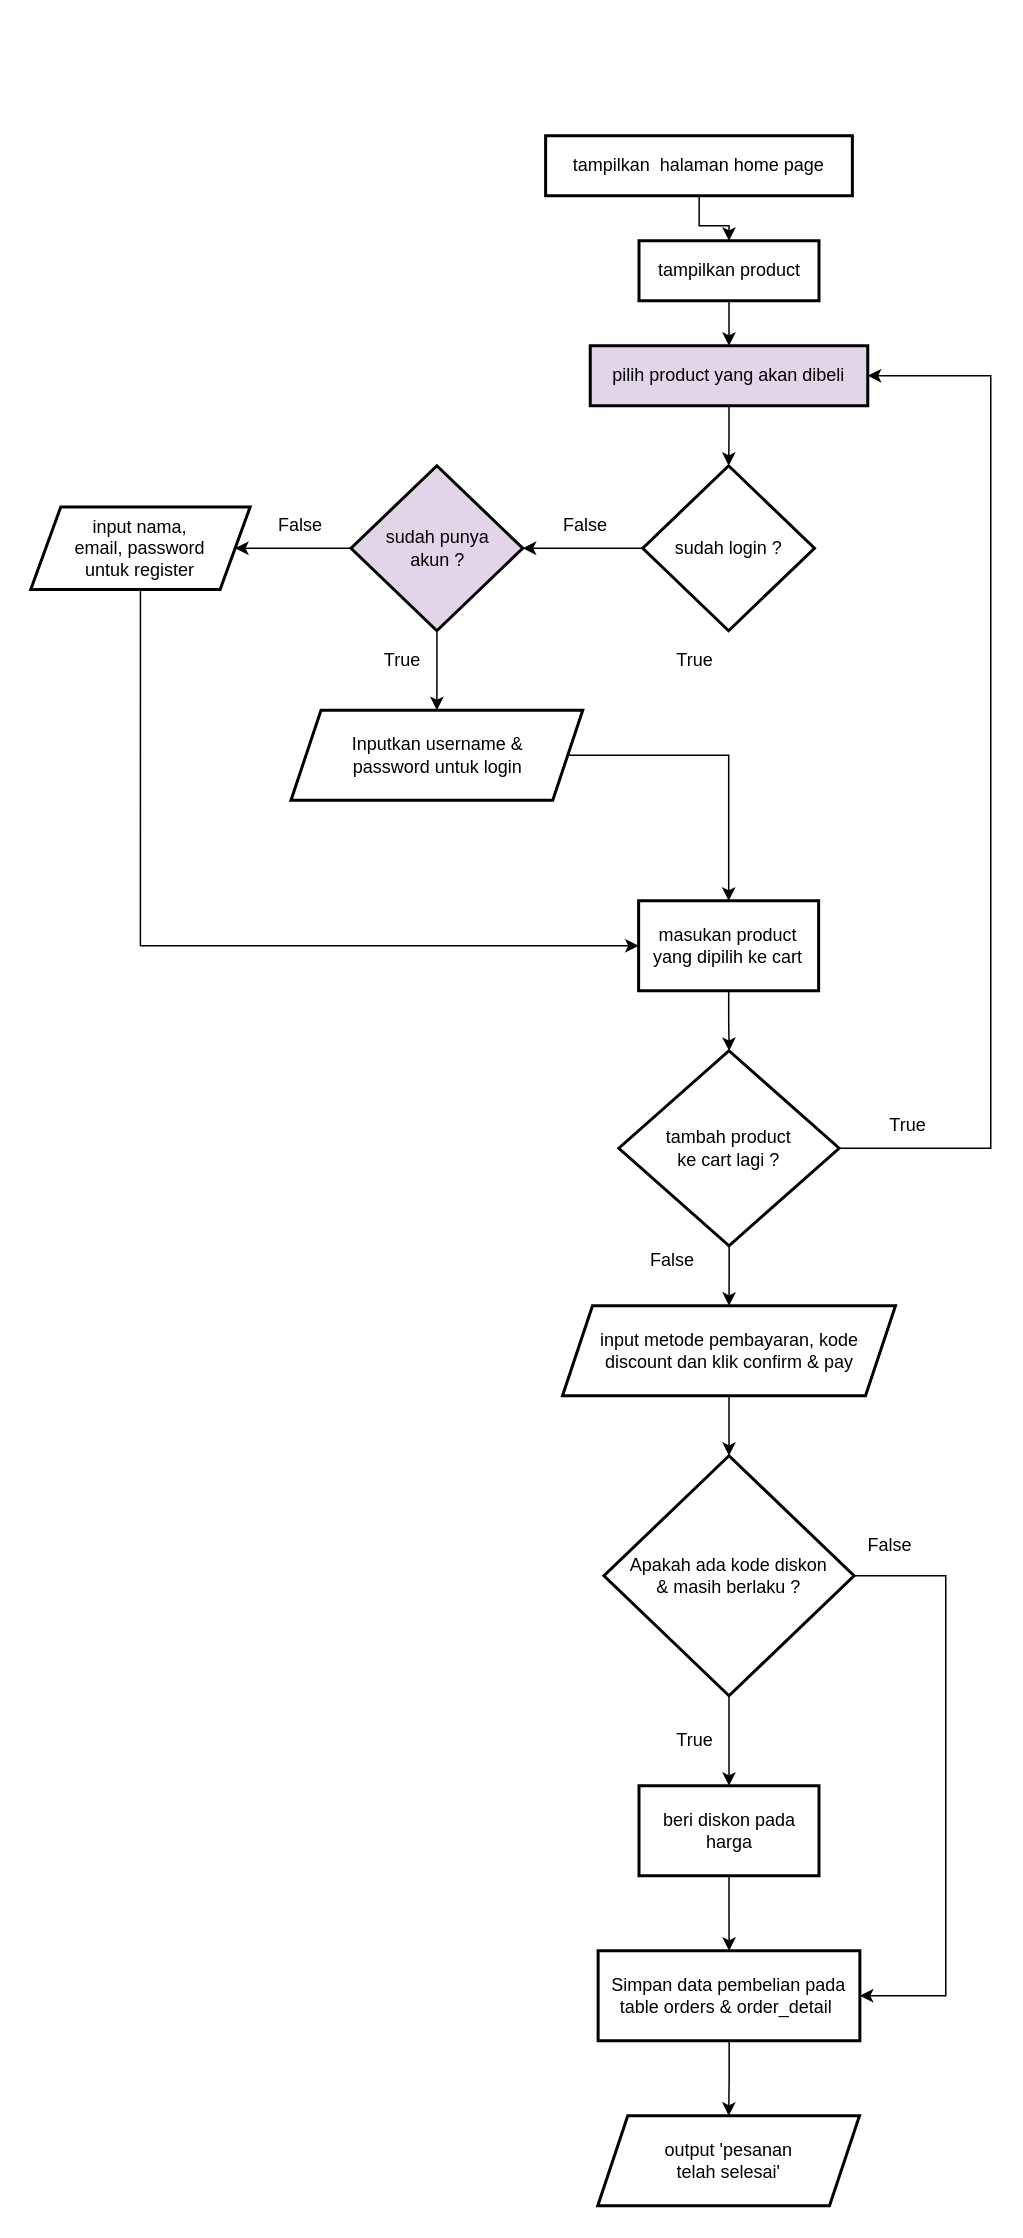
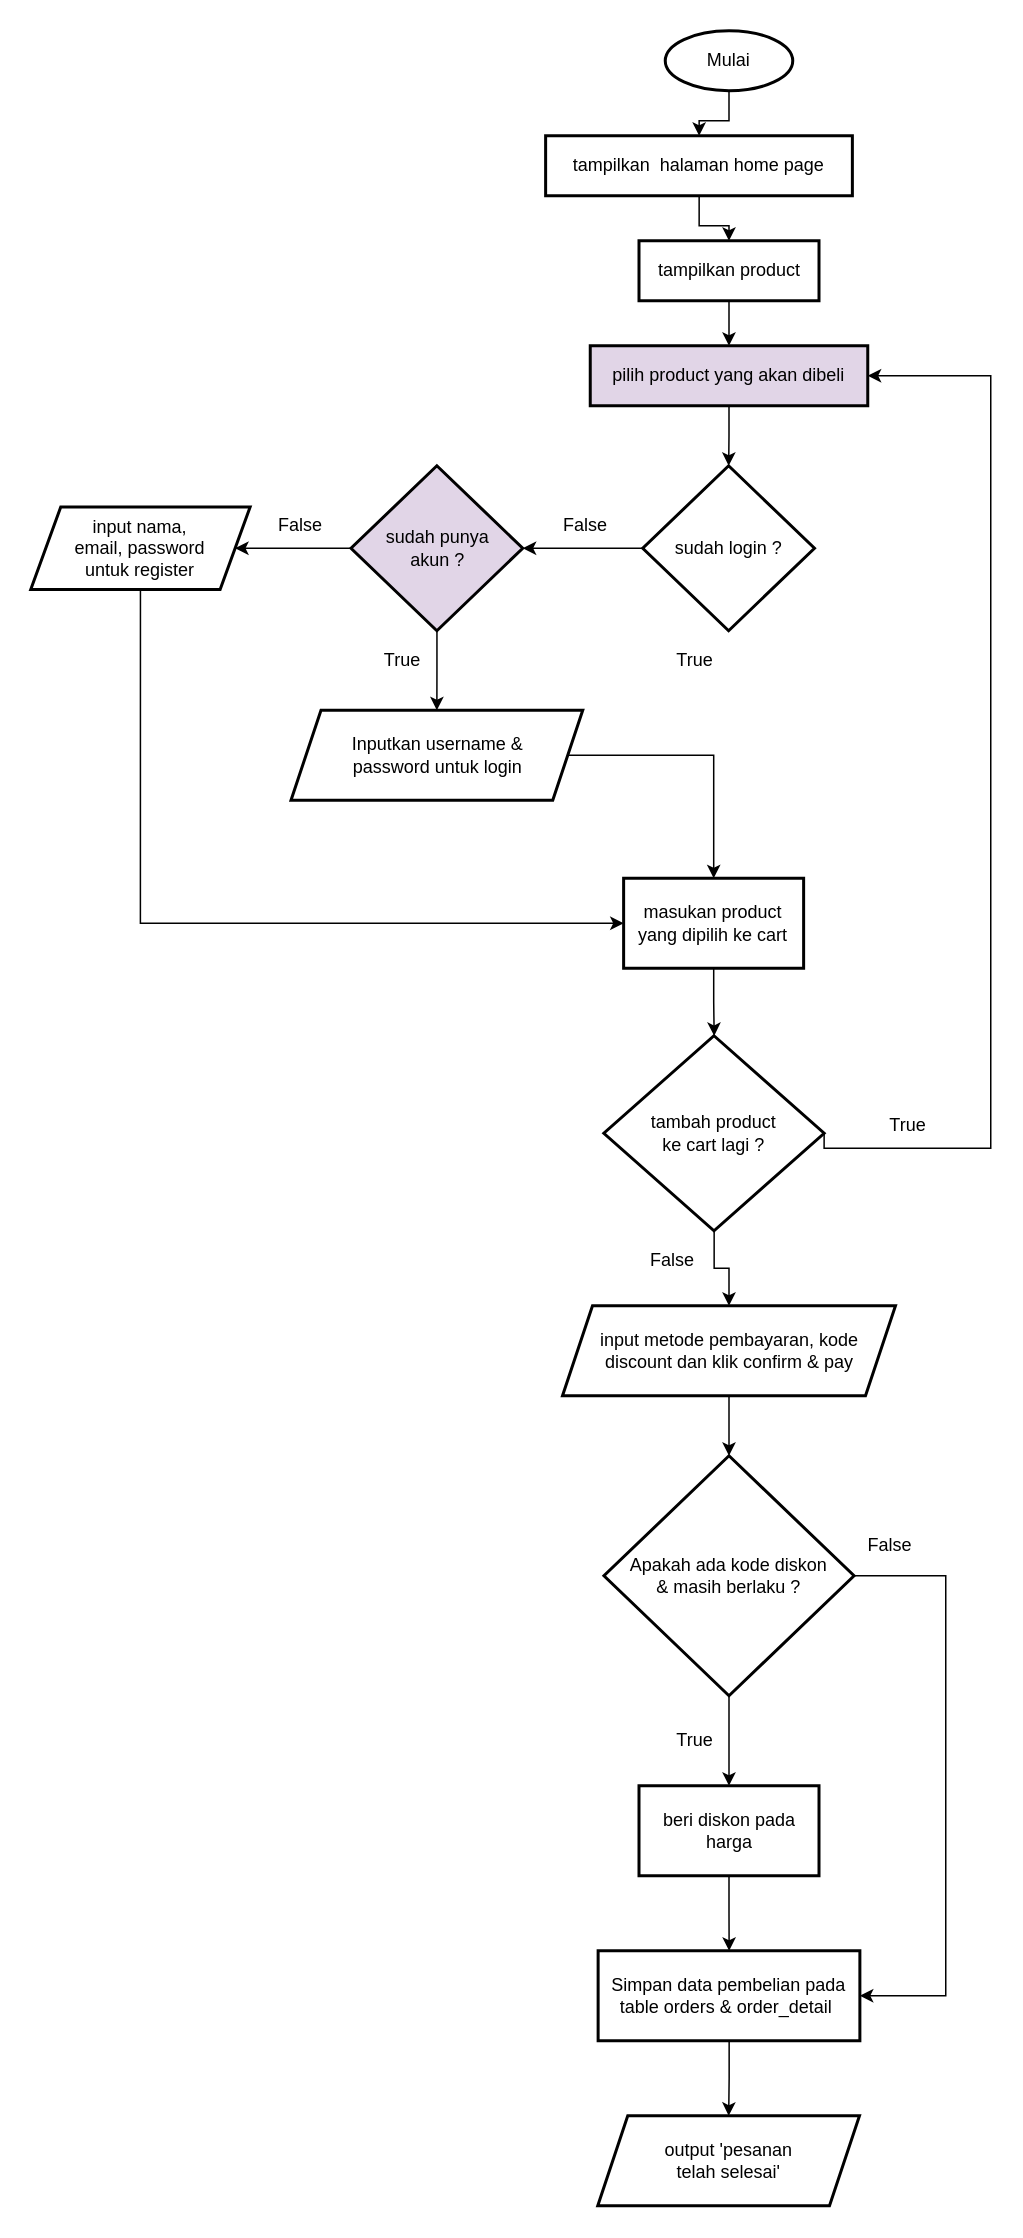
node "Mulai": added
edge "Mulai" -> "tampilkan halaman home page": added
node "masukan product yang dipilih ke cart": moved (729, 946) -> (714, 923)
node "tambah product ke cart lagi ?": moved (729, 1148) -> (714, 1133)
